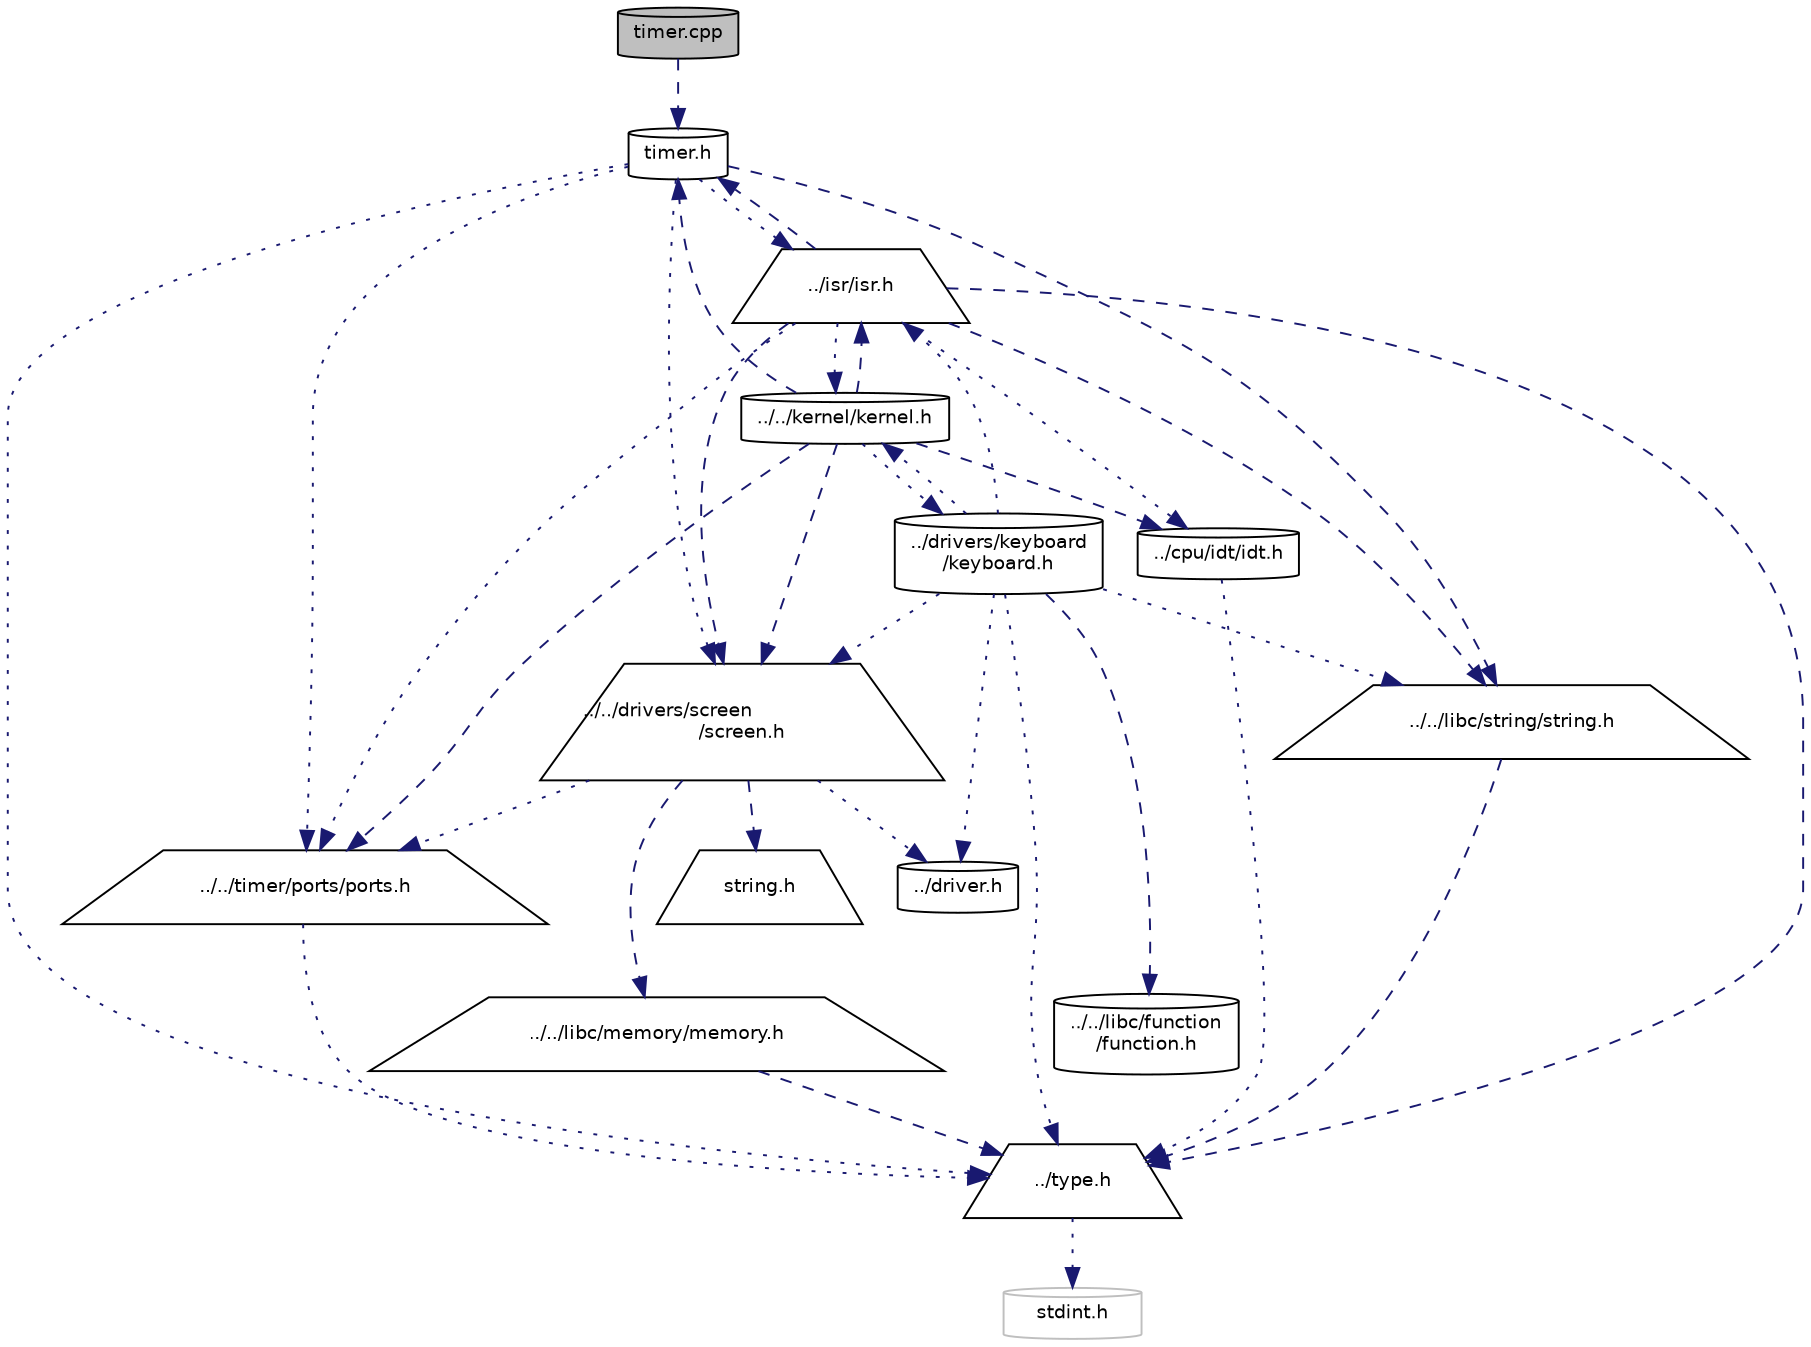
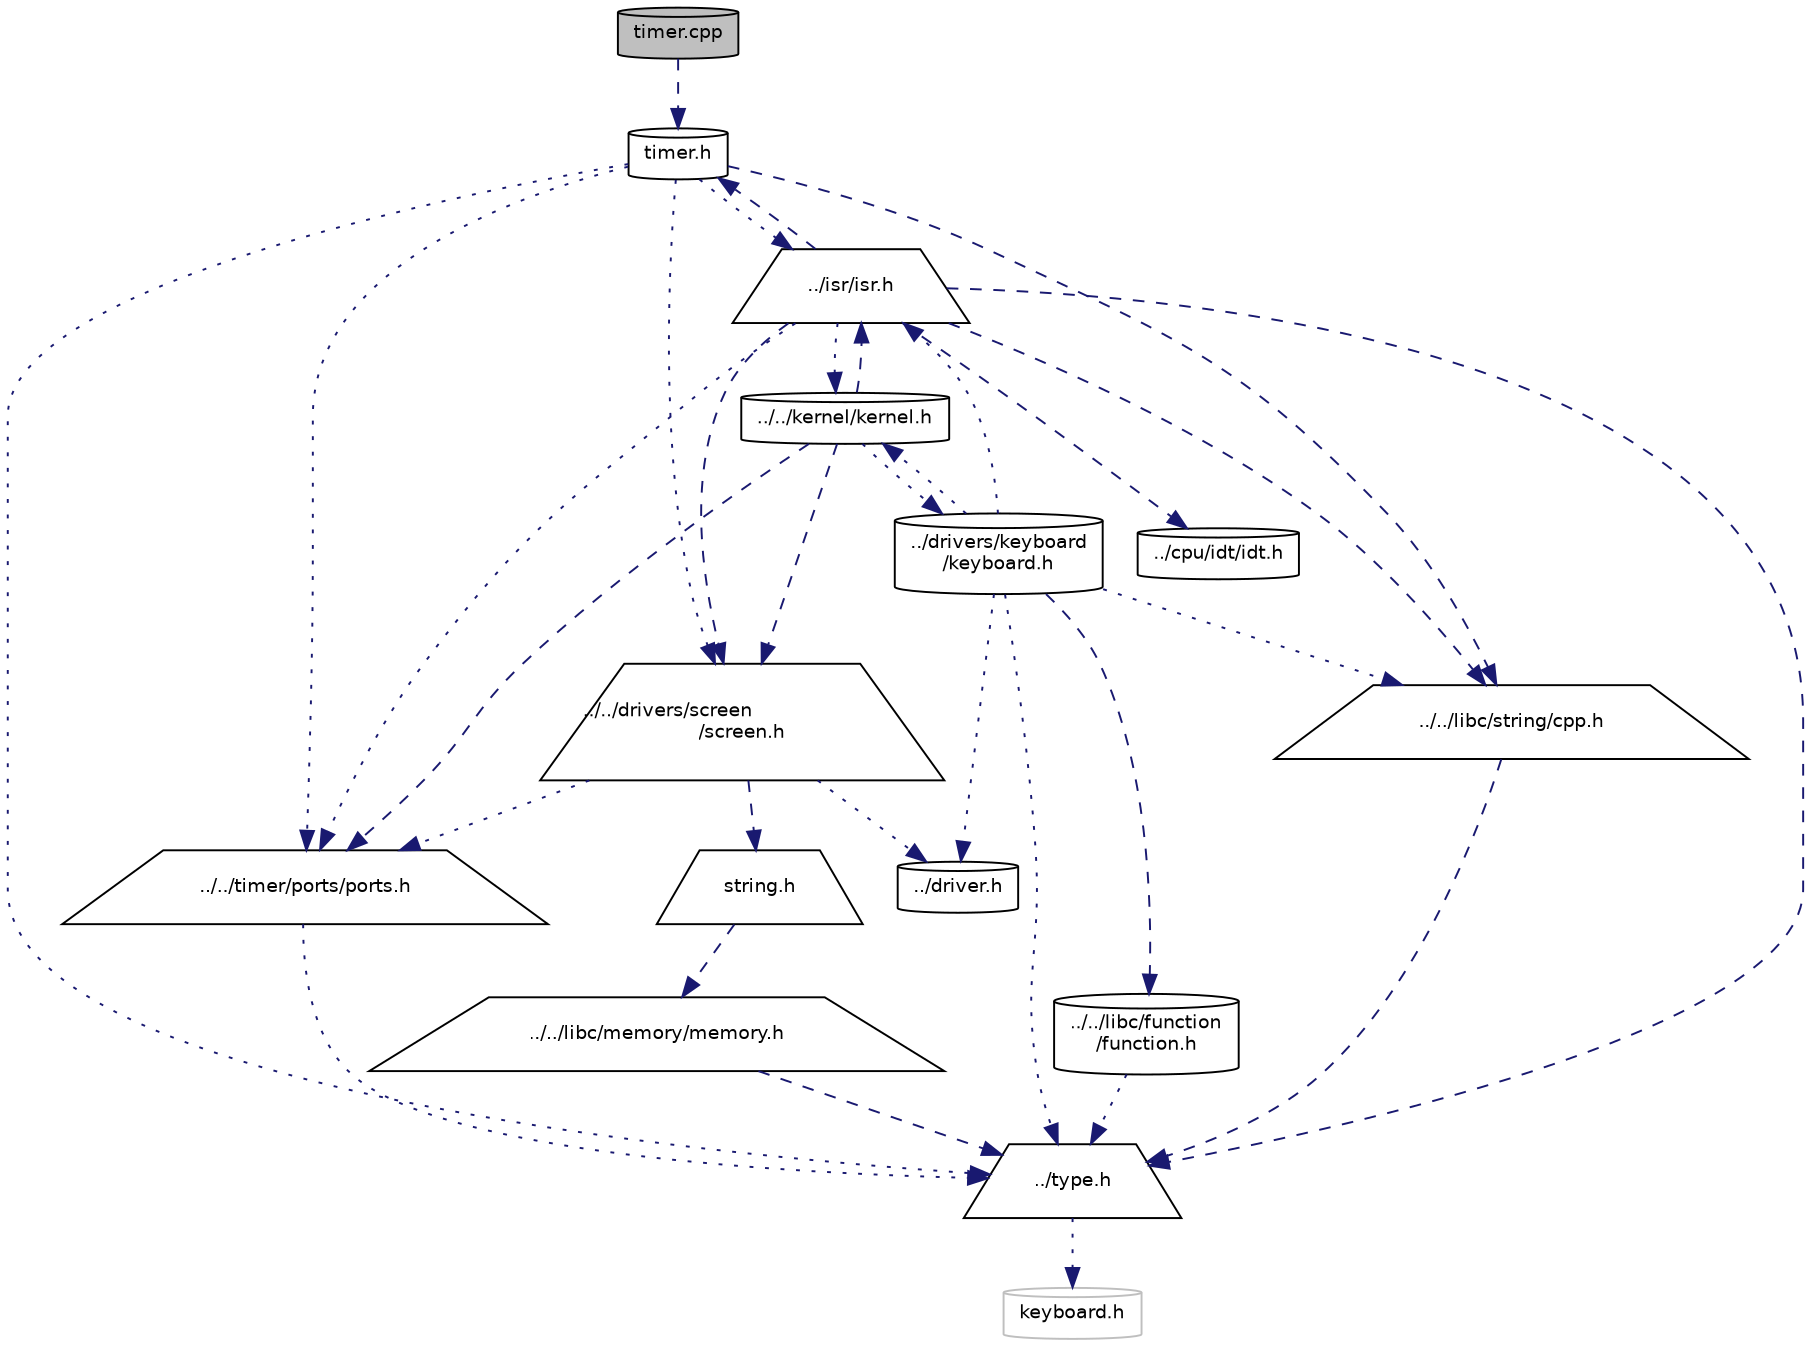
edge "../../kernel/kernel.h" -> "timer.h": removed
edge "../isr/isr.h" -> "../cpu/idt/idt.h": style dotted -> dashed
edge "../../kernel/kernel.h" -> "../cpu/idt/idt.h": removed
edge "../drivers/keyboard /keyboard.h" -> "../../drivers/screen /screen.h": removed
node "../../libc/string/string.h": label "../../libc/string/string.h" -> "../../libc/string/cpp.h"
edge "../../drivers/screen /screen.h" -> "../../libc/memory/memory.h": now "string.h" -> "../../libc/memory/memory.h"
edge "../cpu/idt/idt.h" -> "../type.h": now "../../libc/function /function.h" -> "../type.h"
node "stdint.h": label "stdint.h" -> "keyboard.h"
